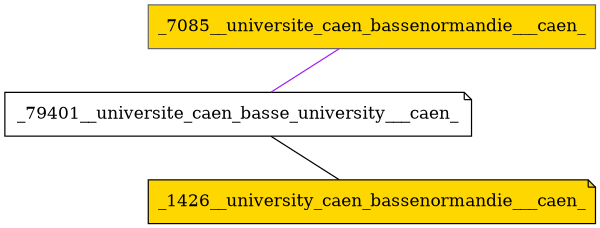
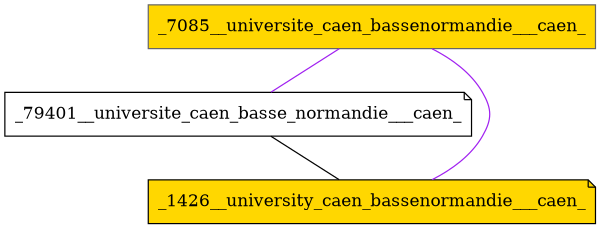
node "_79401__universite_caen_basse_university___caen_": label "_79401__universite_caen_basse_university___caen_" -> "_79401__universite_caen_basse_normandie___caen_"
edge "_7085__universite_caen_bassenormandie___caen_" -- "_1426__university_caen_bassenormandie___caen_": added
